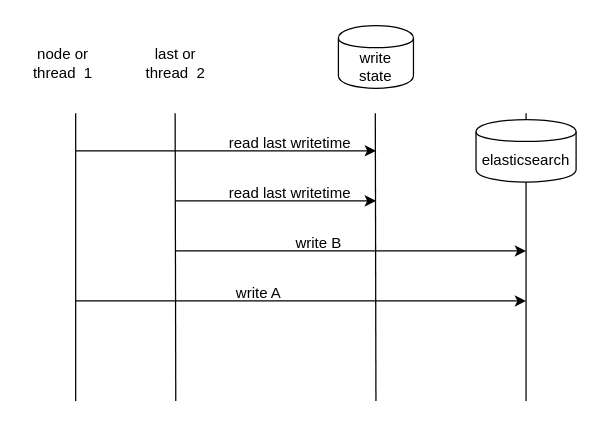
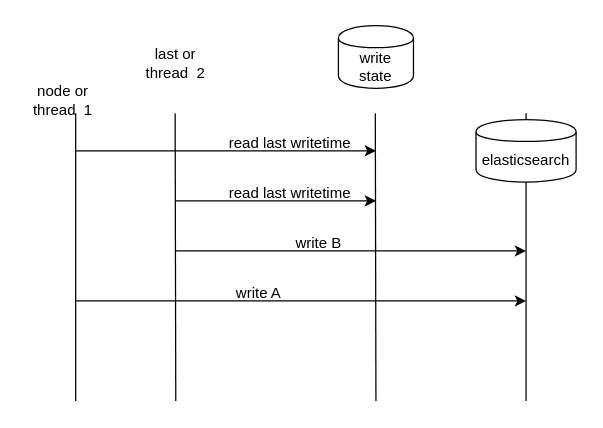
node "node or thread 1": moved (63, 63) -> (63, 101)
